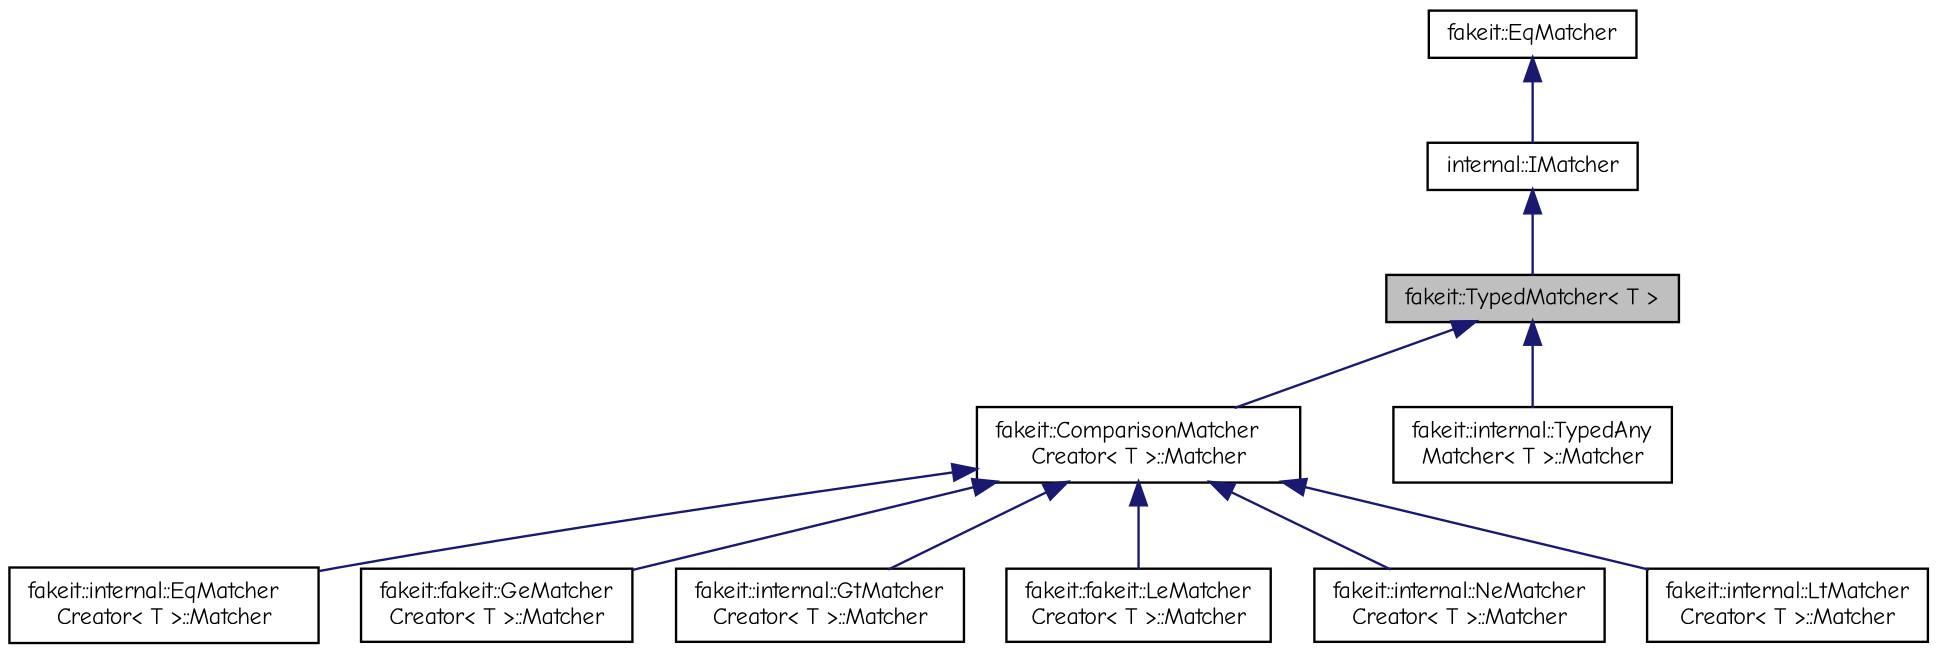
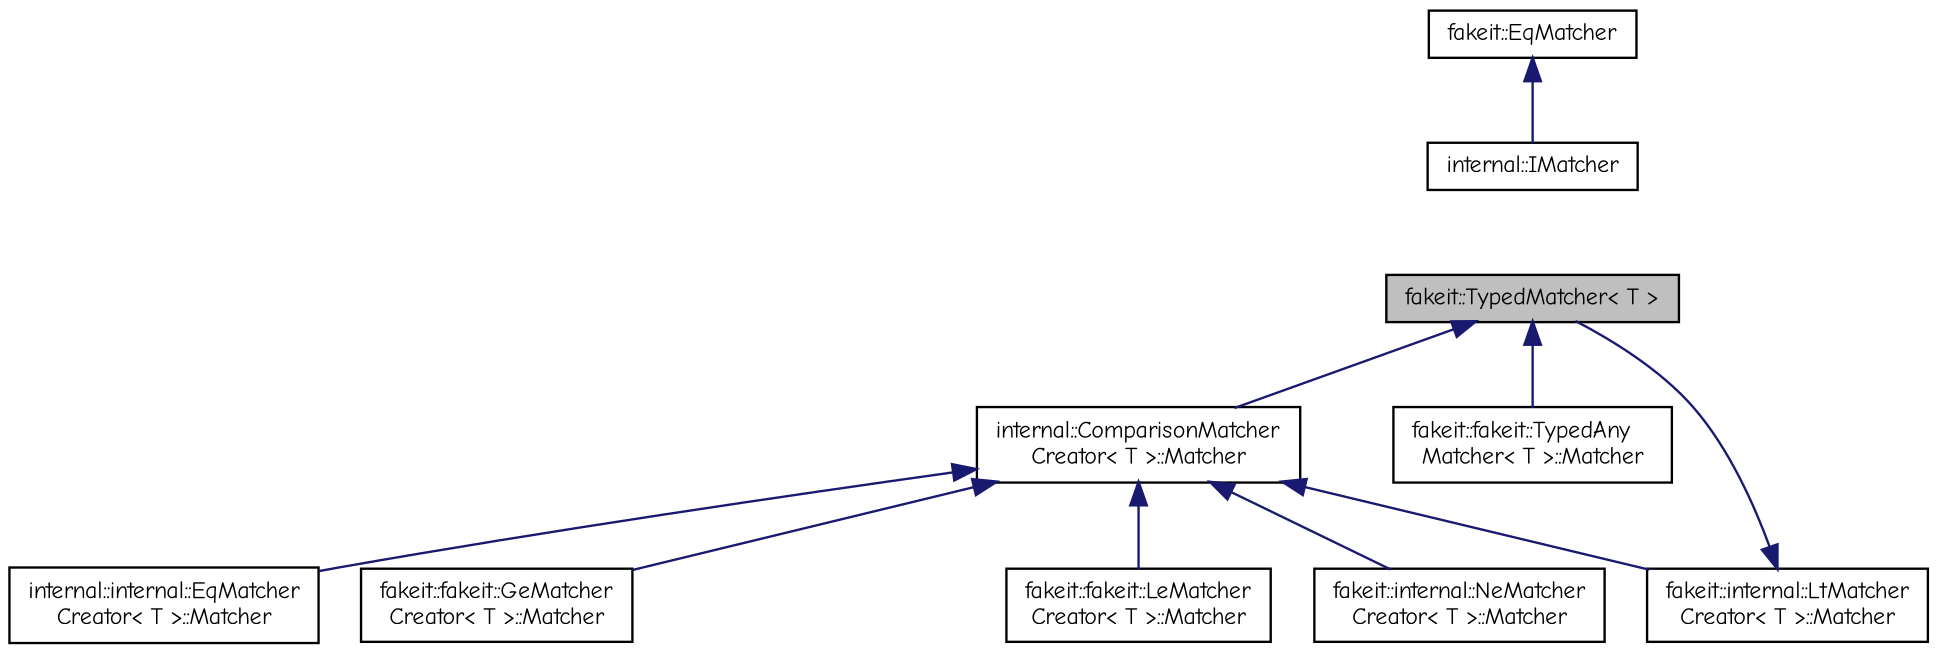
edge "fakeit::TypedMatcher< T >" -> "internal::IMatcher": now "fakeit::TypedMatcher< T >" -> "fakeit::internal::LtMatcher Creator< T >::Matcher"
node "fakeit::ComparisonMatcher Creator< T >::Matcher": label "fakeit::ComparisonMatcher Creator< T >::Matcher" -> "internal::ComparisonMatcher Creator< T >::Matcher"
node "fakeit::internal::TypedAny Matcher< T >::Matcher": label "fakeit::internal::TypedAny Matcher< T >::Matcher" -> "fakeit::fakeit::TypedAny Matcher< T >::Matcher"
node "fakeit::internal::EqMatcher Creator< T >::Matcher": label "fakeit::internal::EqMatcher Creator< T >::Matcher" -> "internal::internal::EqMatcher Creator< T >::Matcher"
node "fakeit::internal::GtMatcher Creator< T >::Matcher": removed
